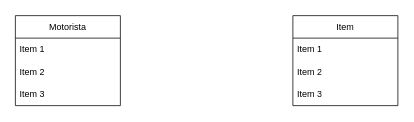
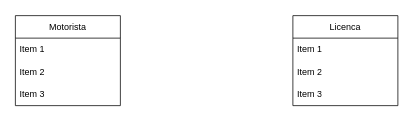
node "Item": label "Item" -> "Licenca"
